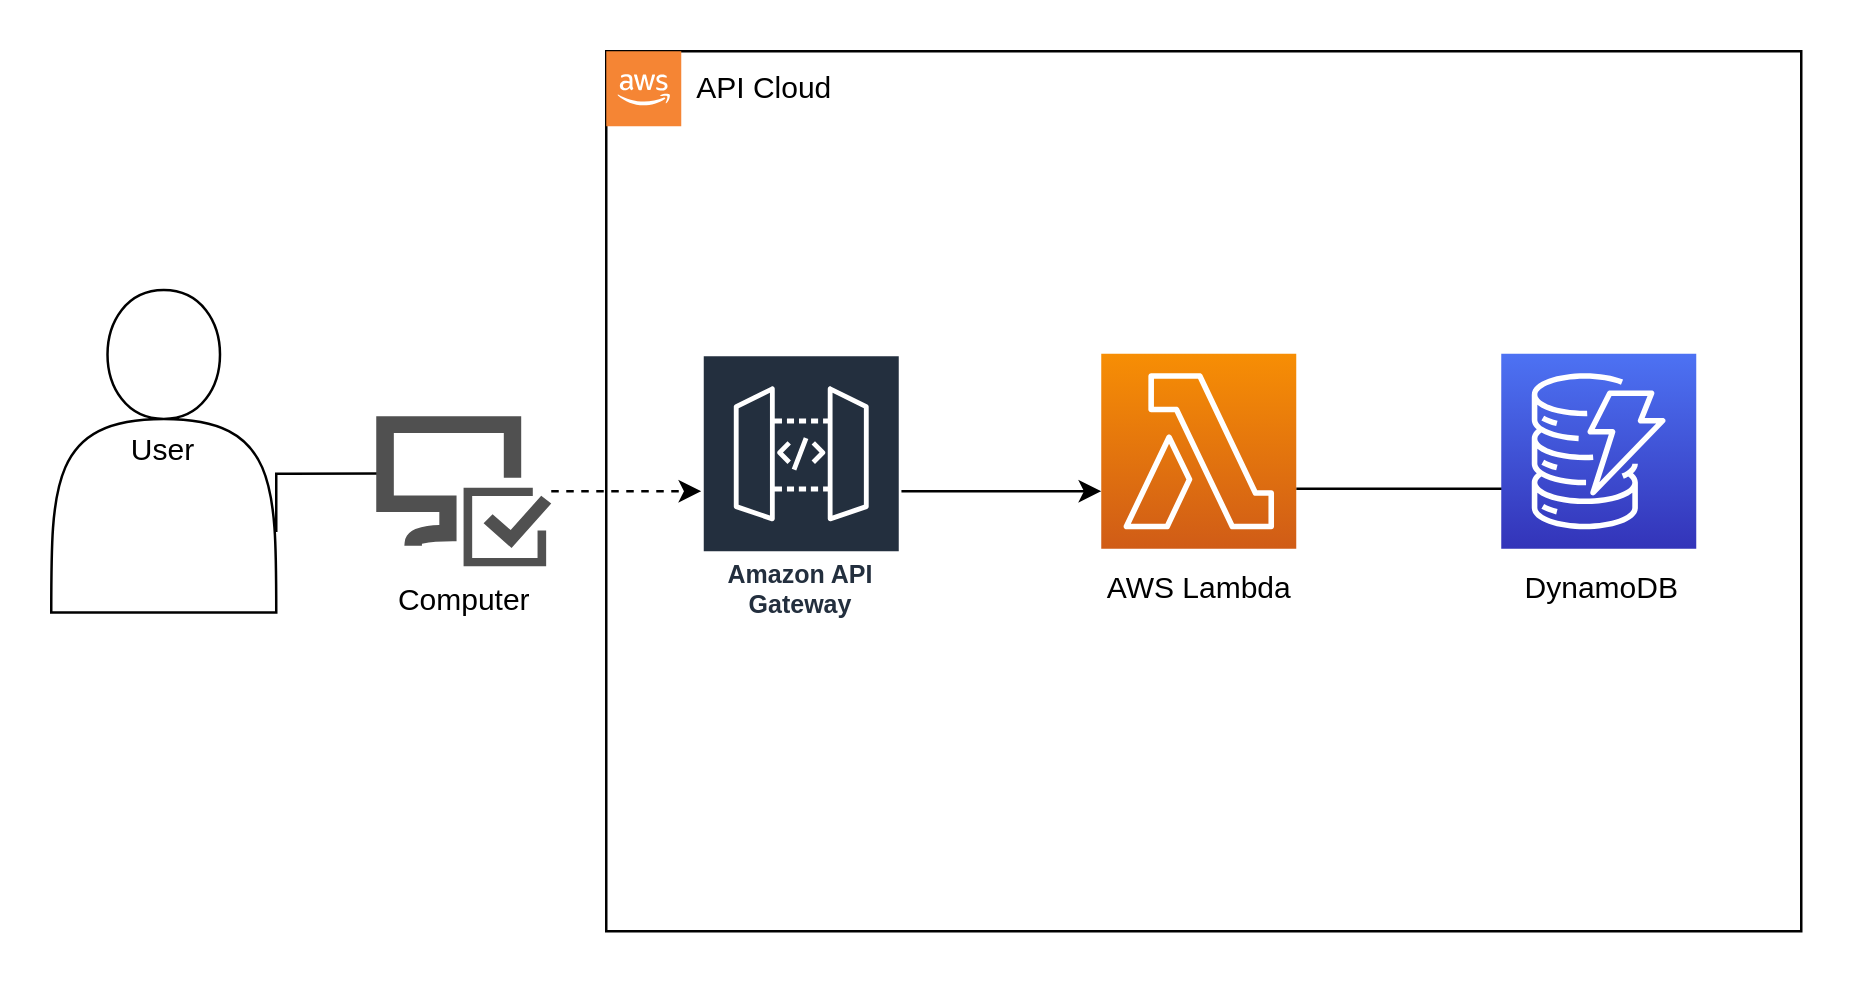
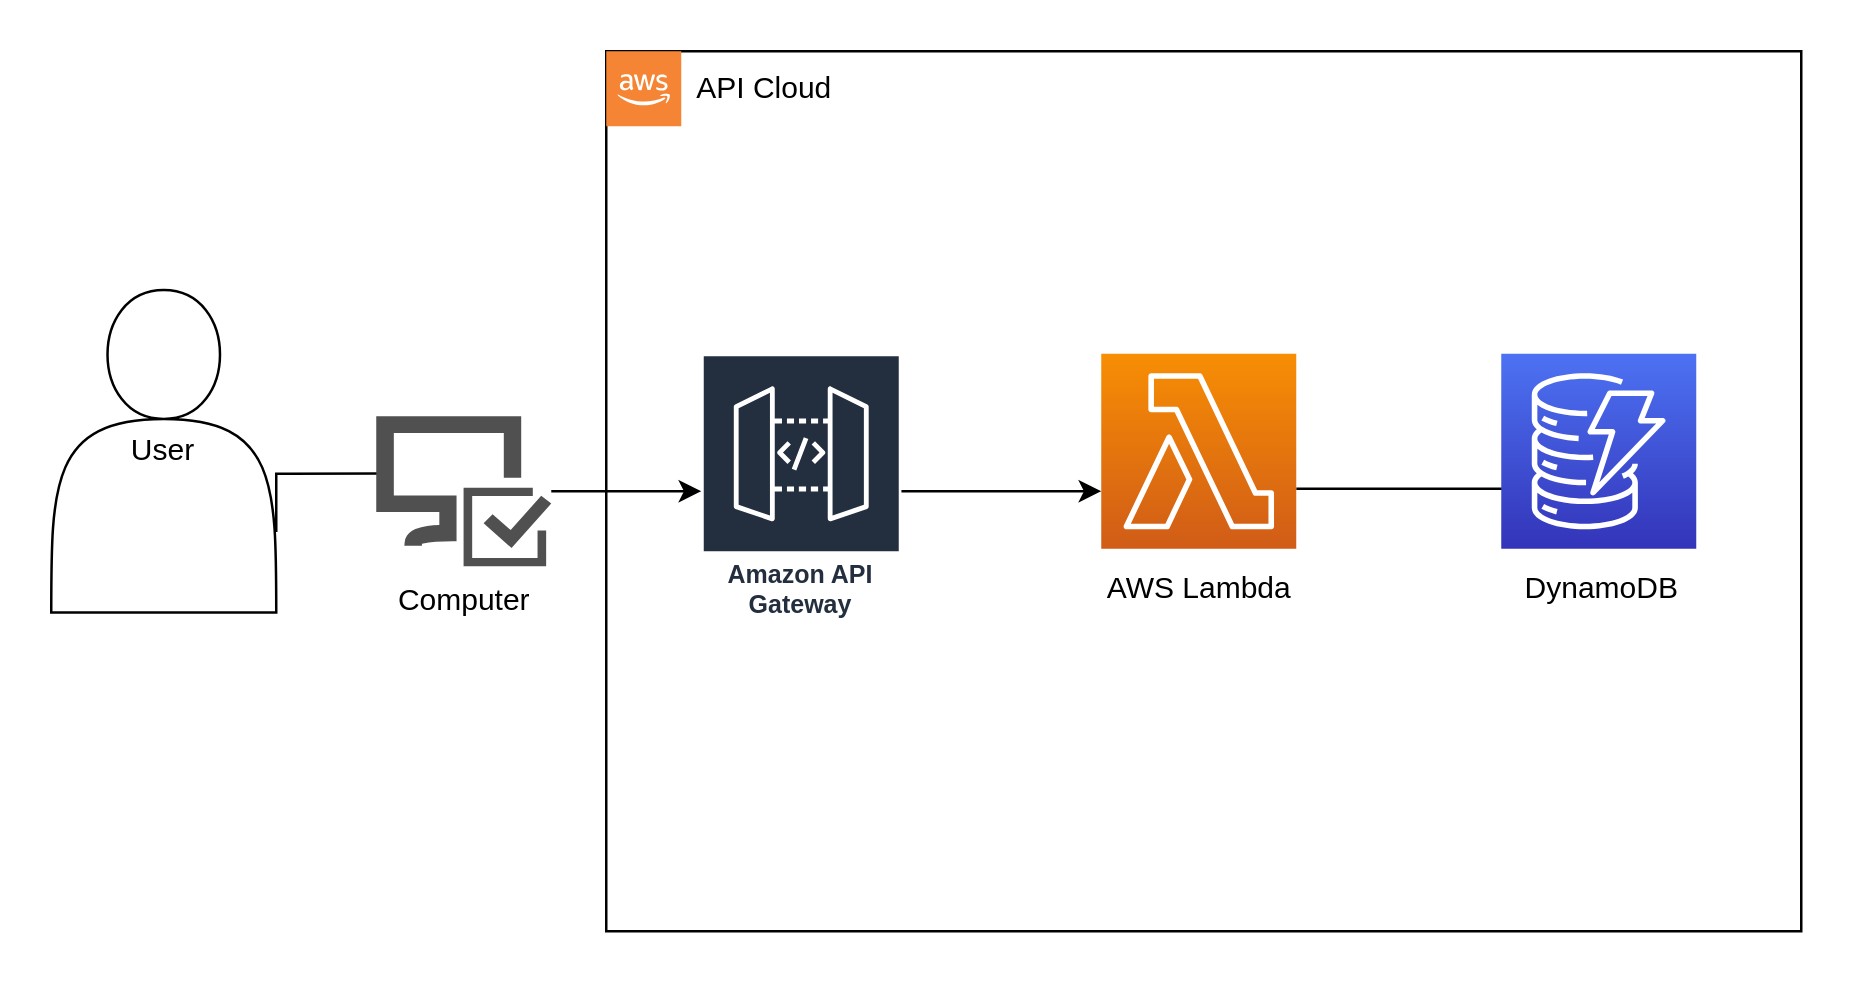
edge "Computer" -> "Amazon API Gateway": style dashed -> solid
